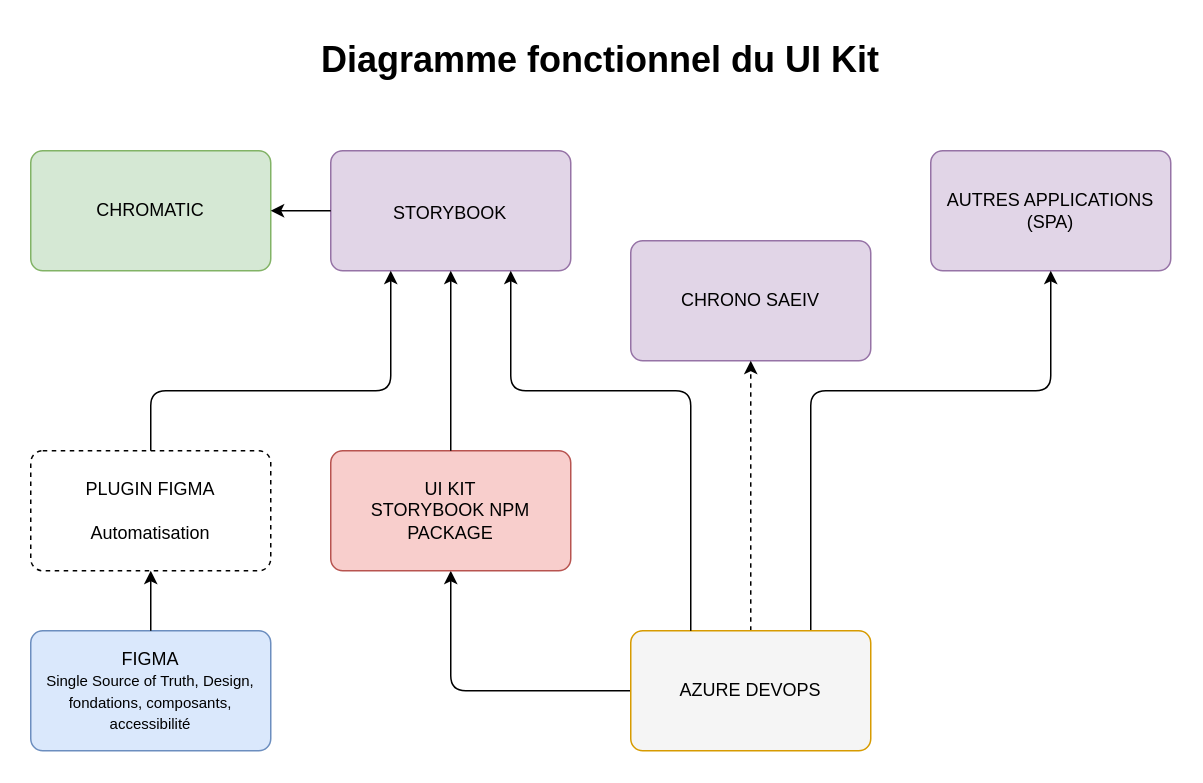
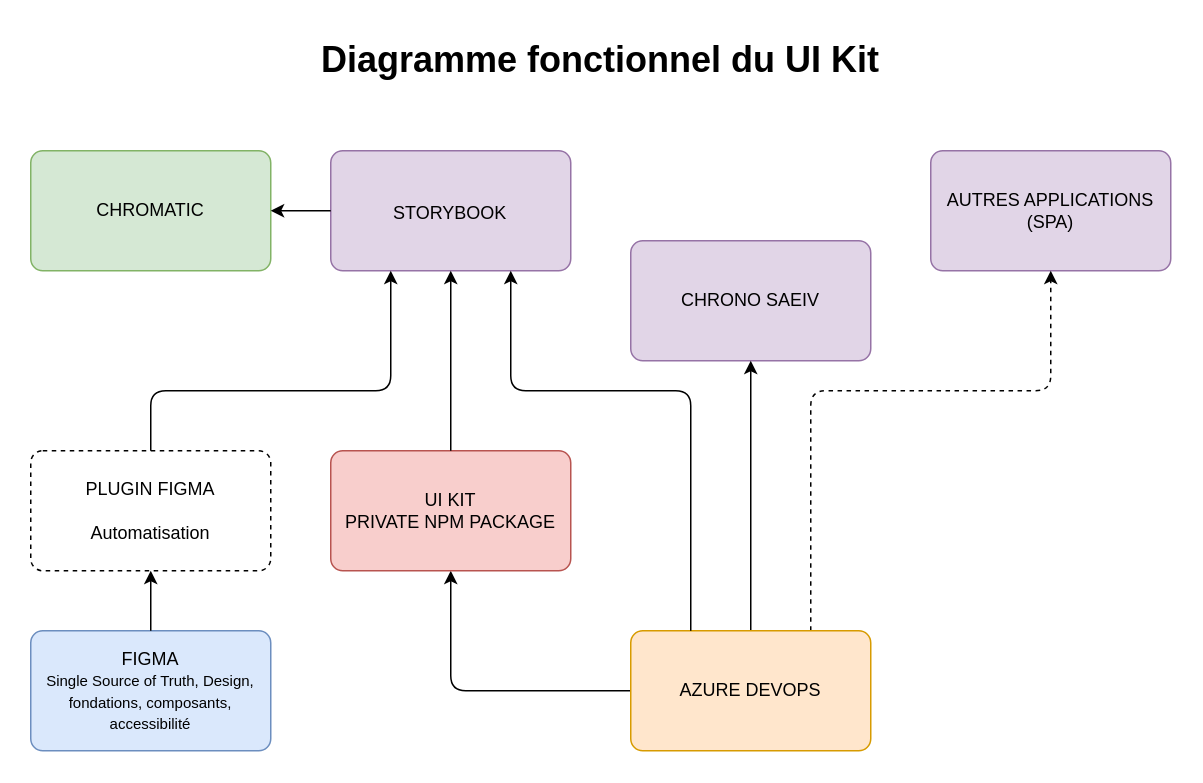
edge "AZURE DEVOPS" -> "AUTRES APPLICATIONS (SPA)": style solid -> dashed
edge "AZURE DEVOPS" -> "CHRONO SAEIV": style dashed -> solid
node "UI KIT STORYBOOK NPM PACKAGE": label "UI KIT STORYBOOK NPM PACKAGE" -> "UI KIT PRIVATE NPM PACKAGE"
node "AZURE DEVOPS": fillcolor #f5f5f5 -> #ffe6cc
